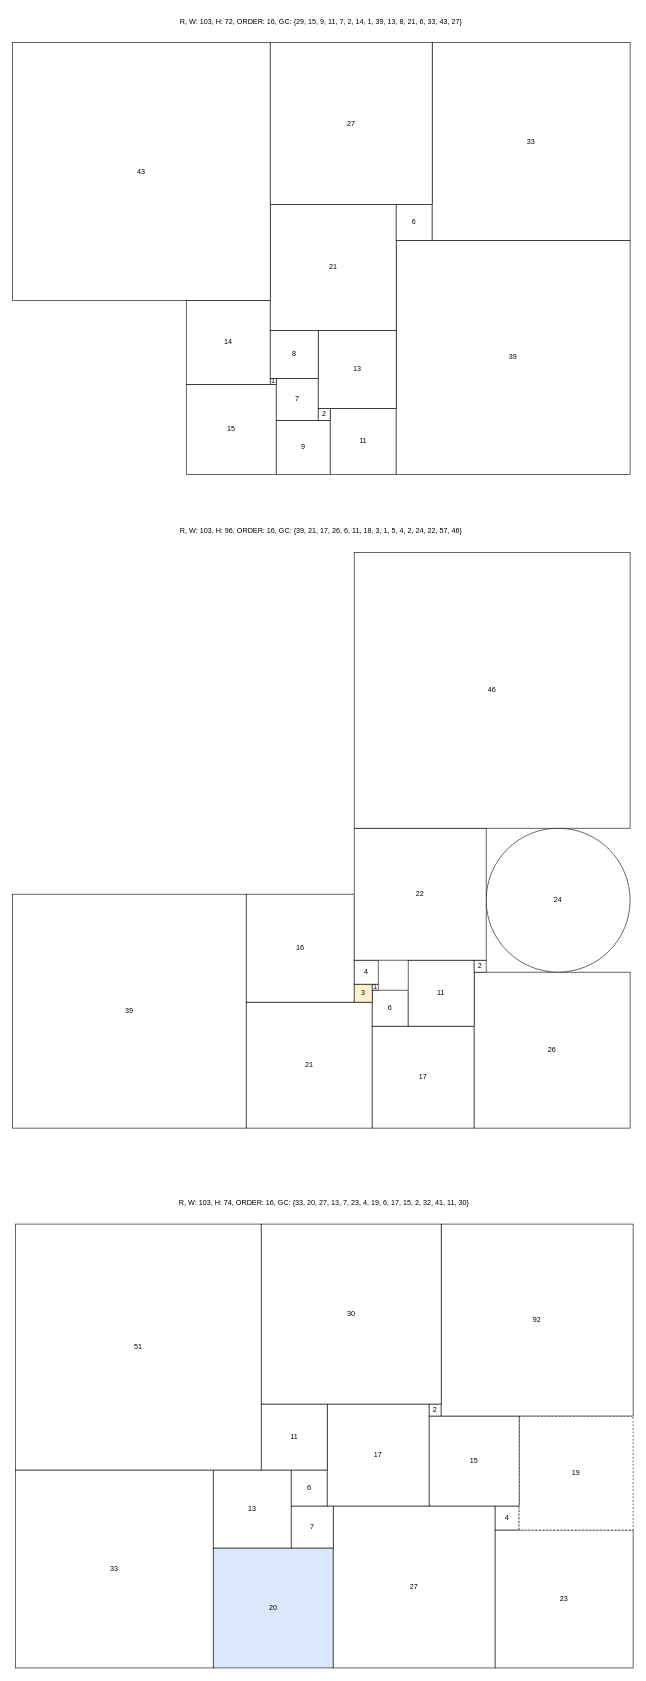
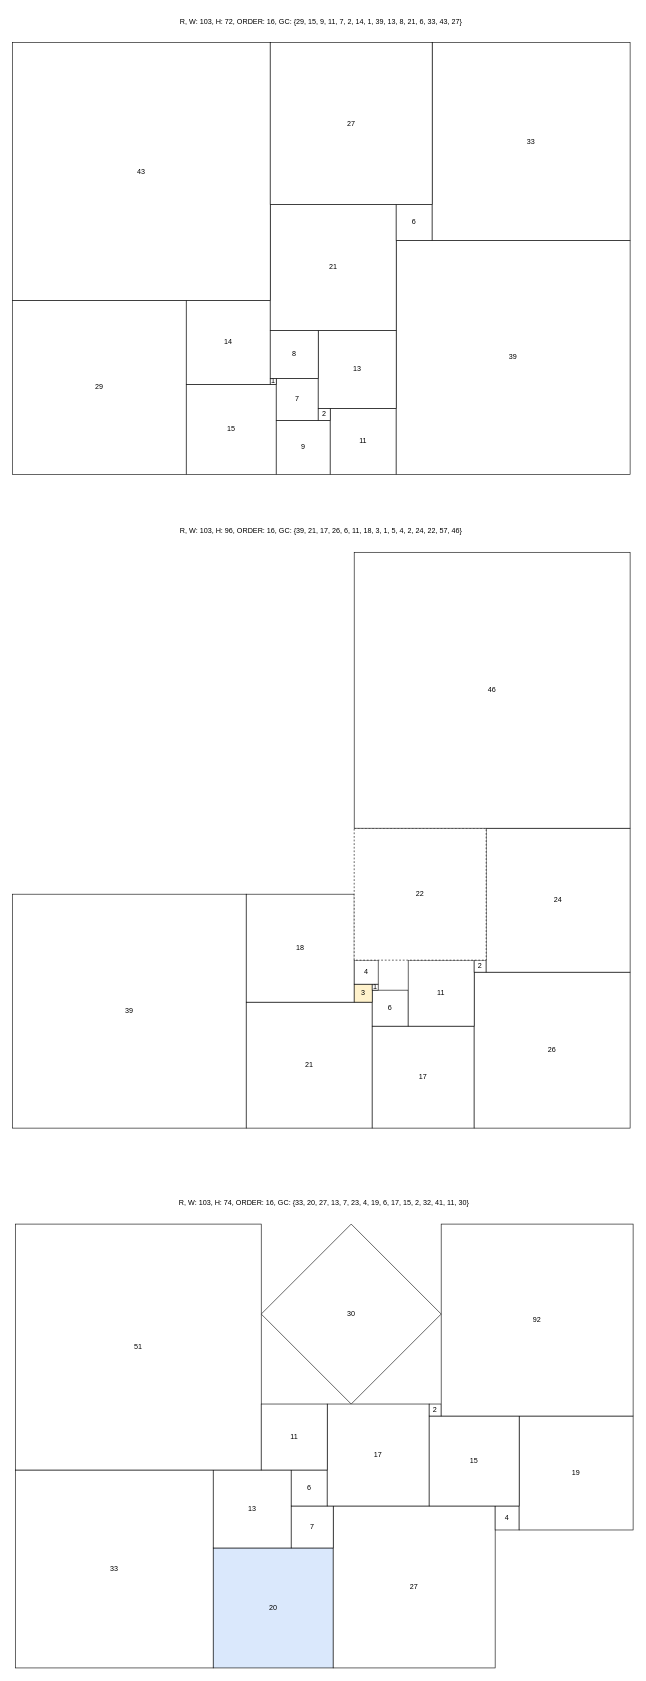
node "29": added
node "22": style solid -> dashed
node "24": shape ellipse -> rectangle
node "16": label "16" -> "18"
node "30": shape rectangle -> diamond
node "19": style dashed -> solid
node "23": removed
